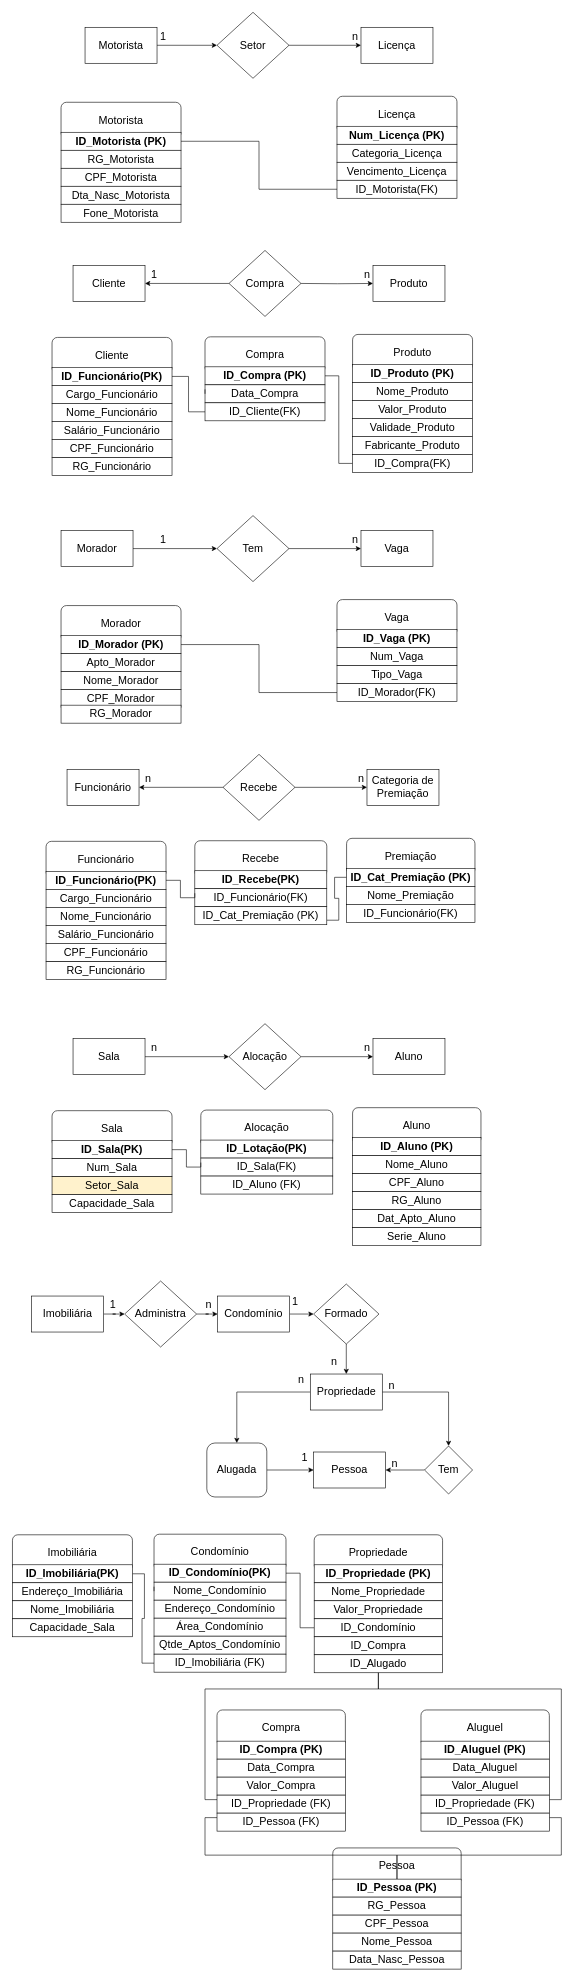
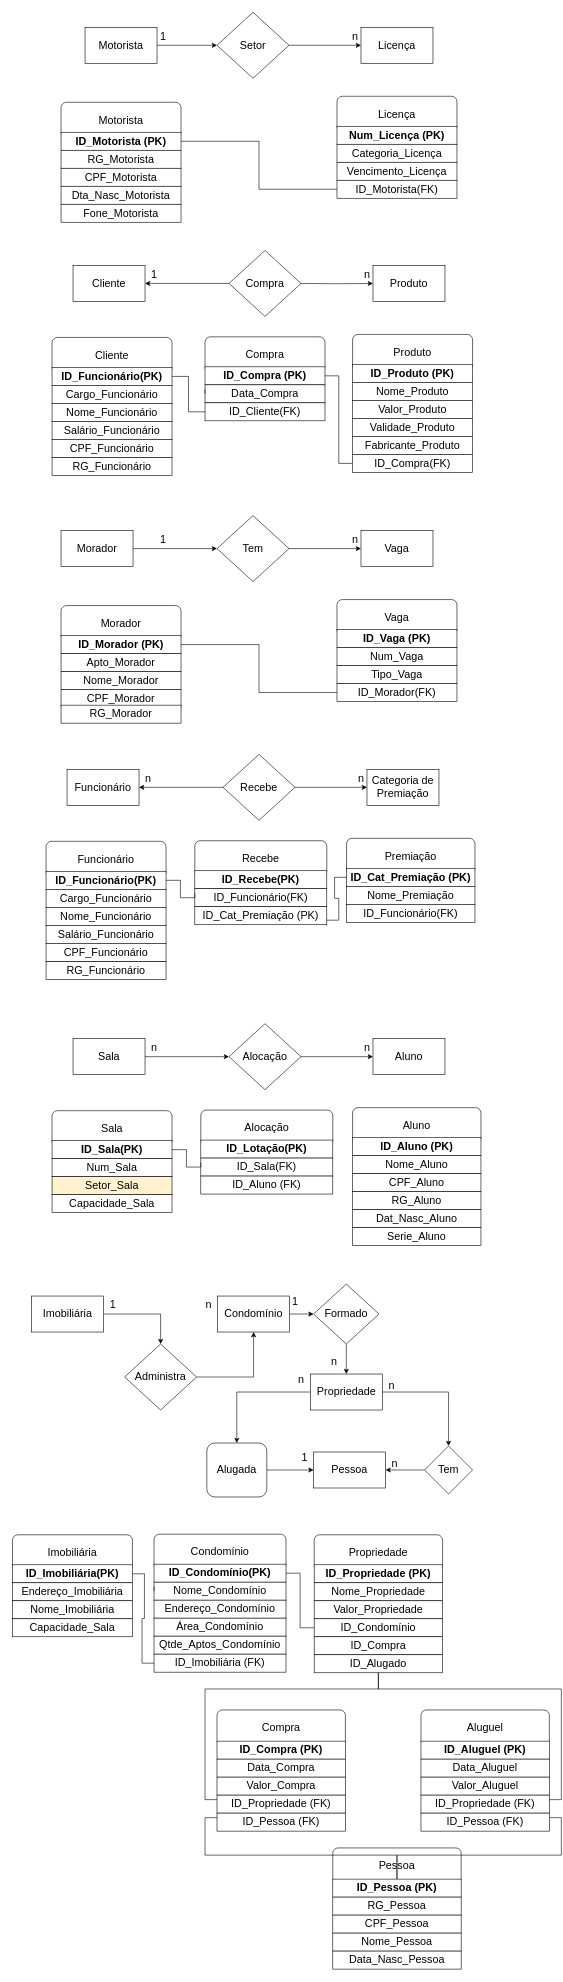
node "Dat_Apto_Aluno": label "Dat_Apto_Aluno" -> "Dat_Nasc_Aluno"
node "Administra": moved (161, 1314) -> (161, 1377)
